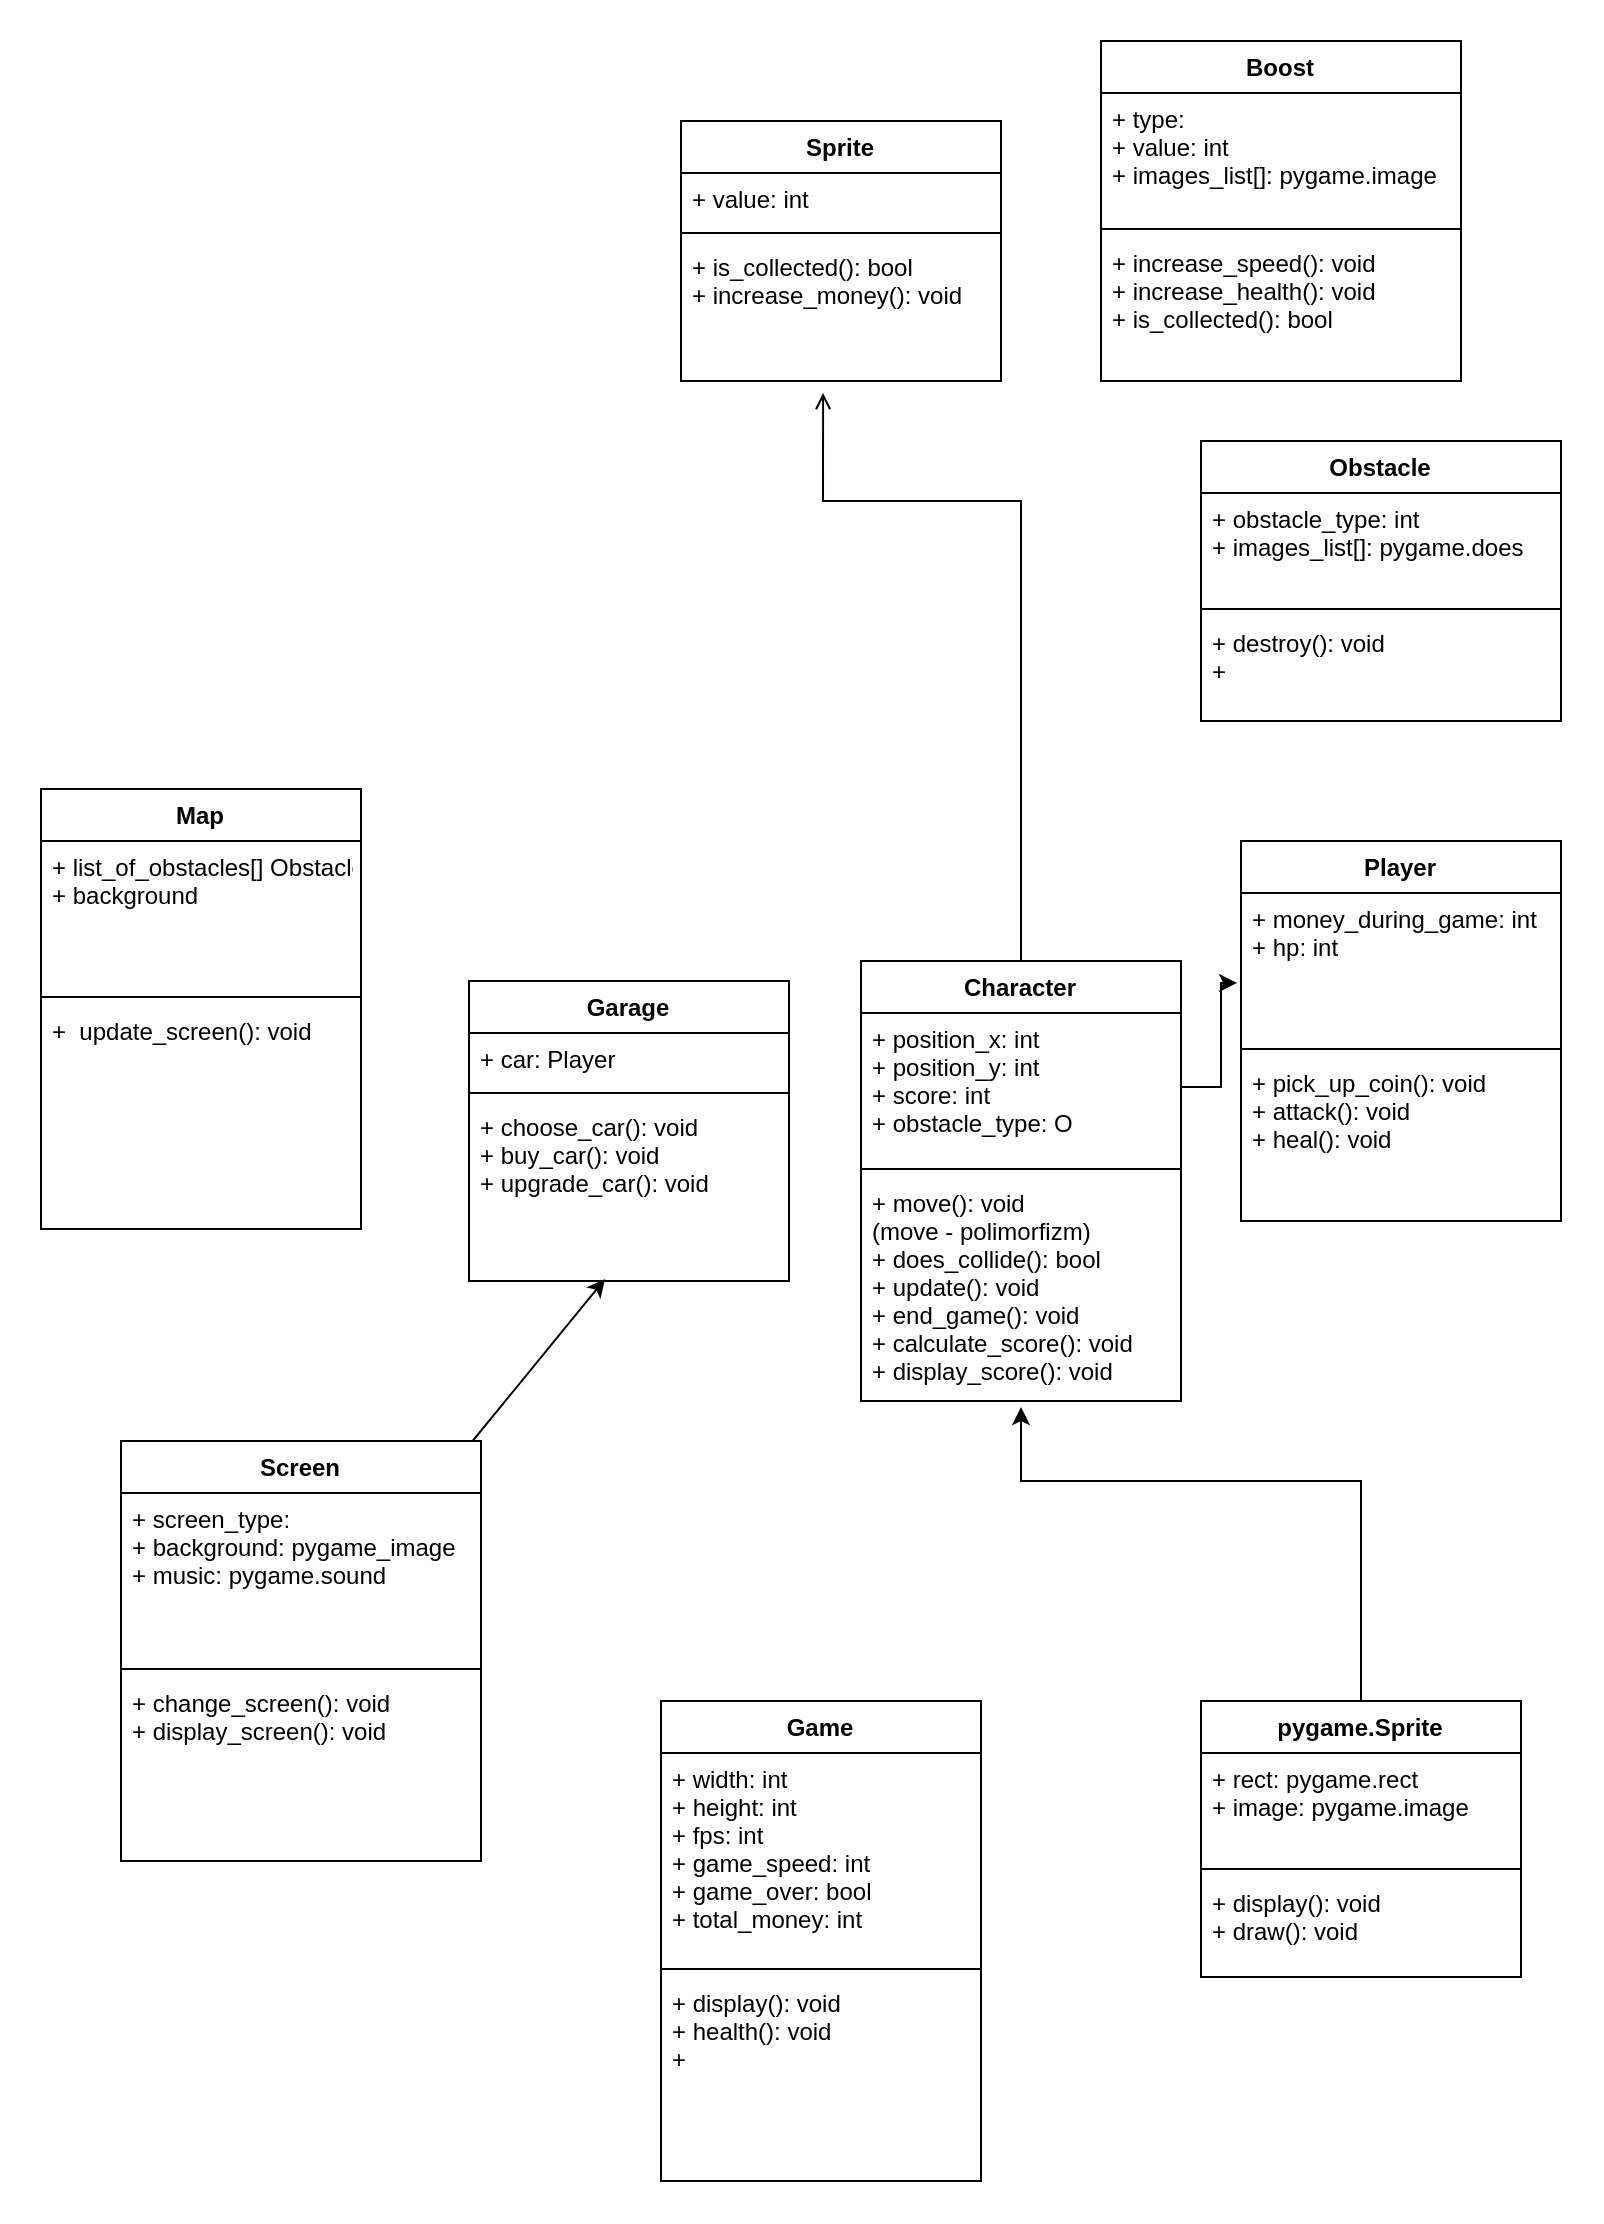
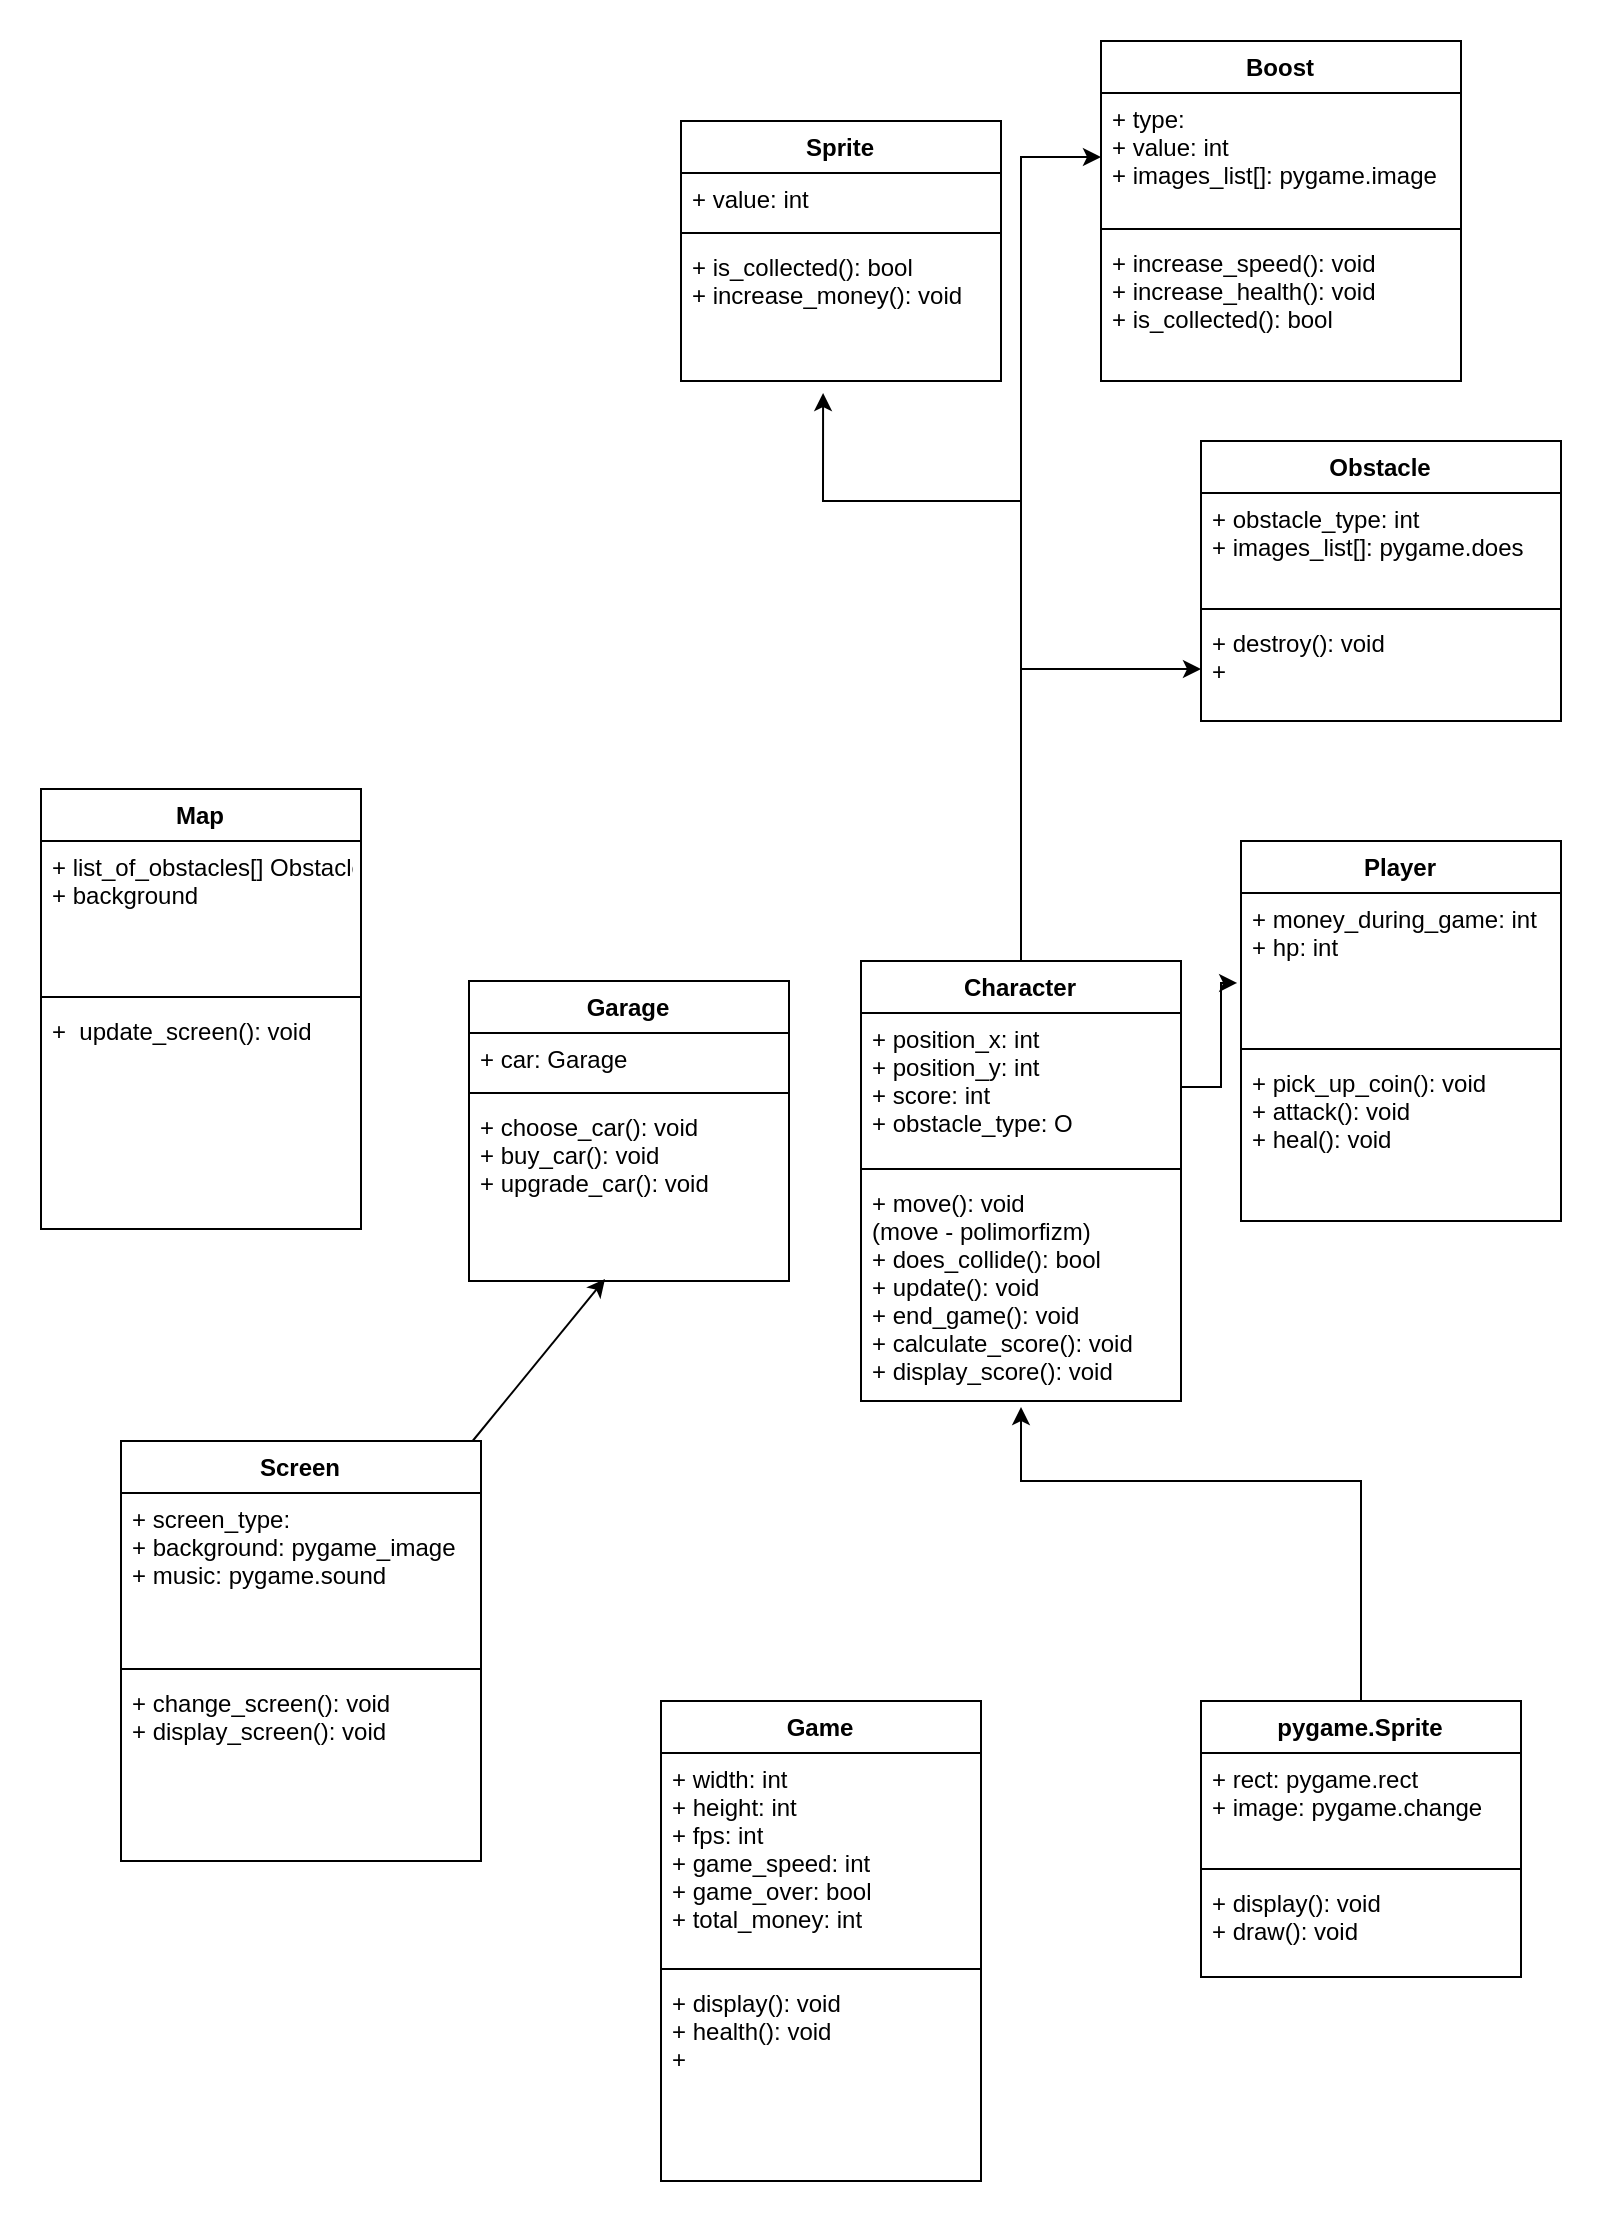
edge "Character" -> "+ type: + value: int + images_list[]: pygame.image": added
edge "Character" -> "+ is_collected(): bool + increase_money(): void": arrowhead open -> classic
edge "Character" -> "+ destroy(): void +": added
node "+ car: Player": label "+ car: Player" -> "+ car: Garage"
node "+ rect: pygame.rect + image: pygame.image": label "+ rect: pygame.rect + image: pygame.image" -> "+ rect: pygame.rect + image: pygame.change"
